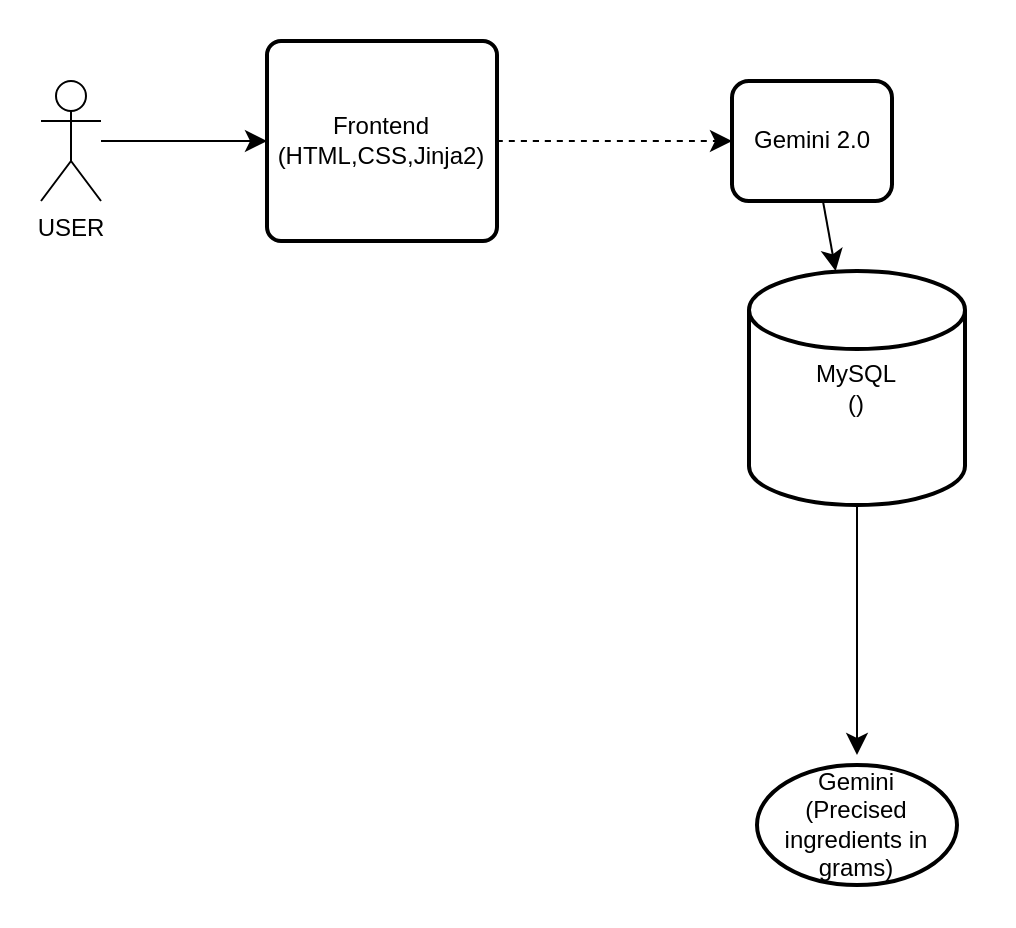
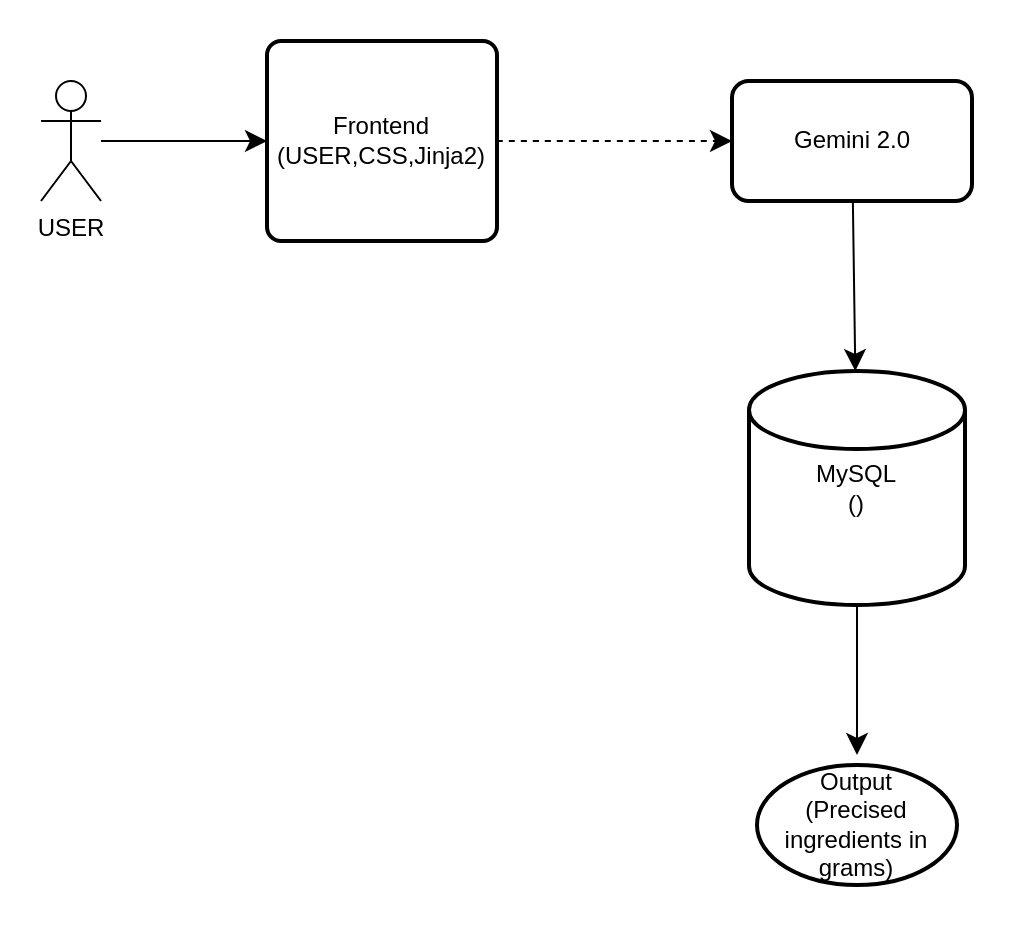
node "Frontend (HTML,CSS,Jinja2)": label "Frontend (HTML,CSS,Jinja2)" -> "Frontend (USER,CSS,Jinja2)"
node "Gemini 2.0": size 160x120 -> 240x120
node "MySQL ()": moved (857, 388) -> (857, 488)
node "Gemini (Precised ingredients in grams)": label "Gemini (Precised ingredients in grams)" -> "Output (Precised ingredients in grams)"
